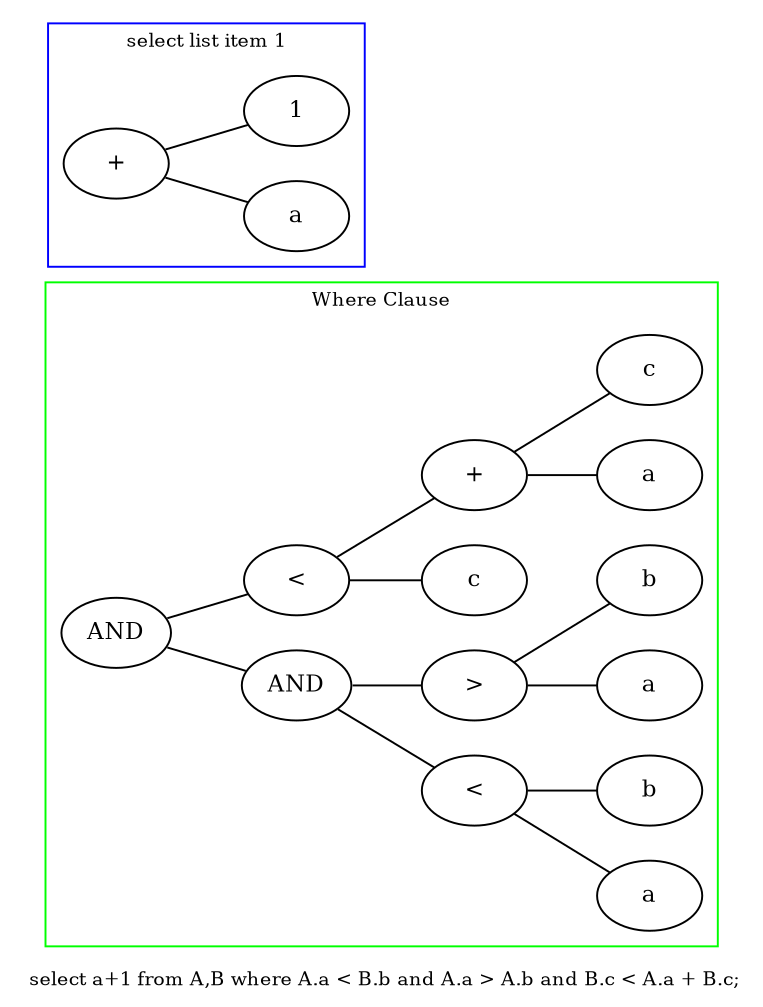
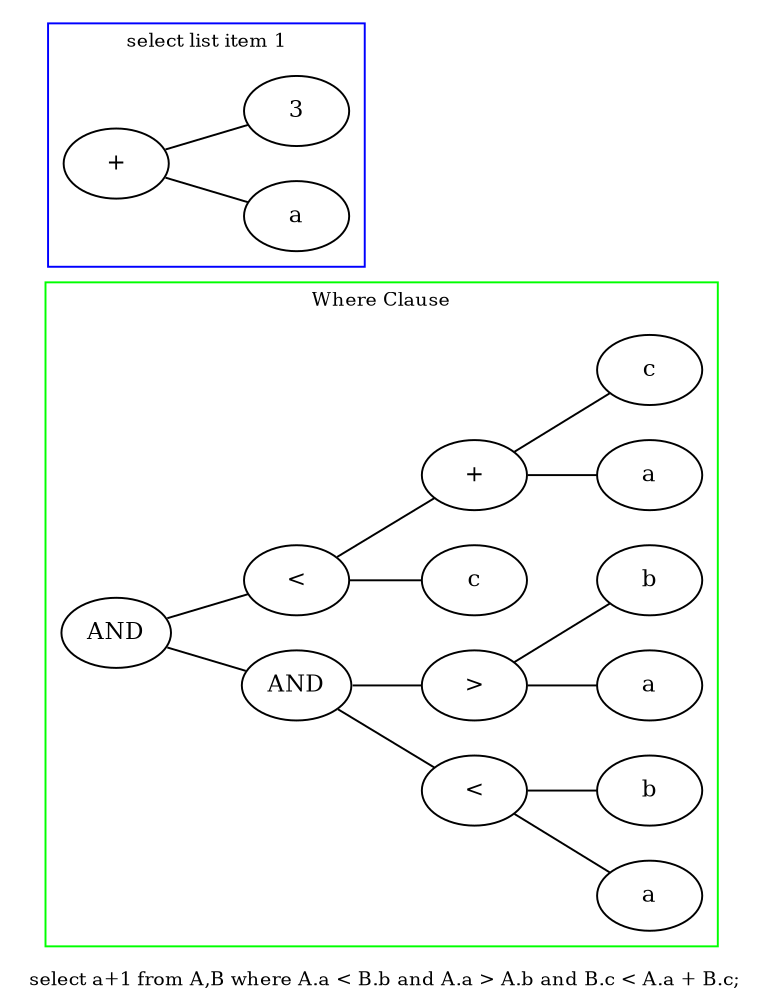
node "1": label "1" -> "3"
